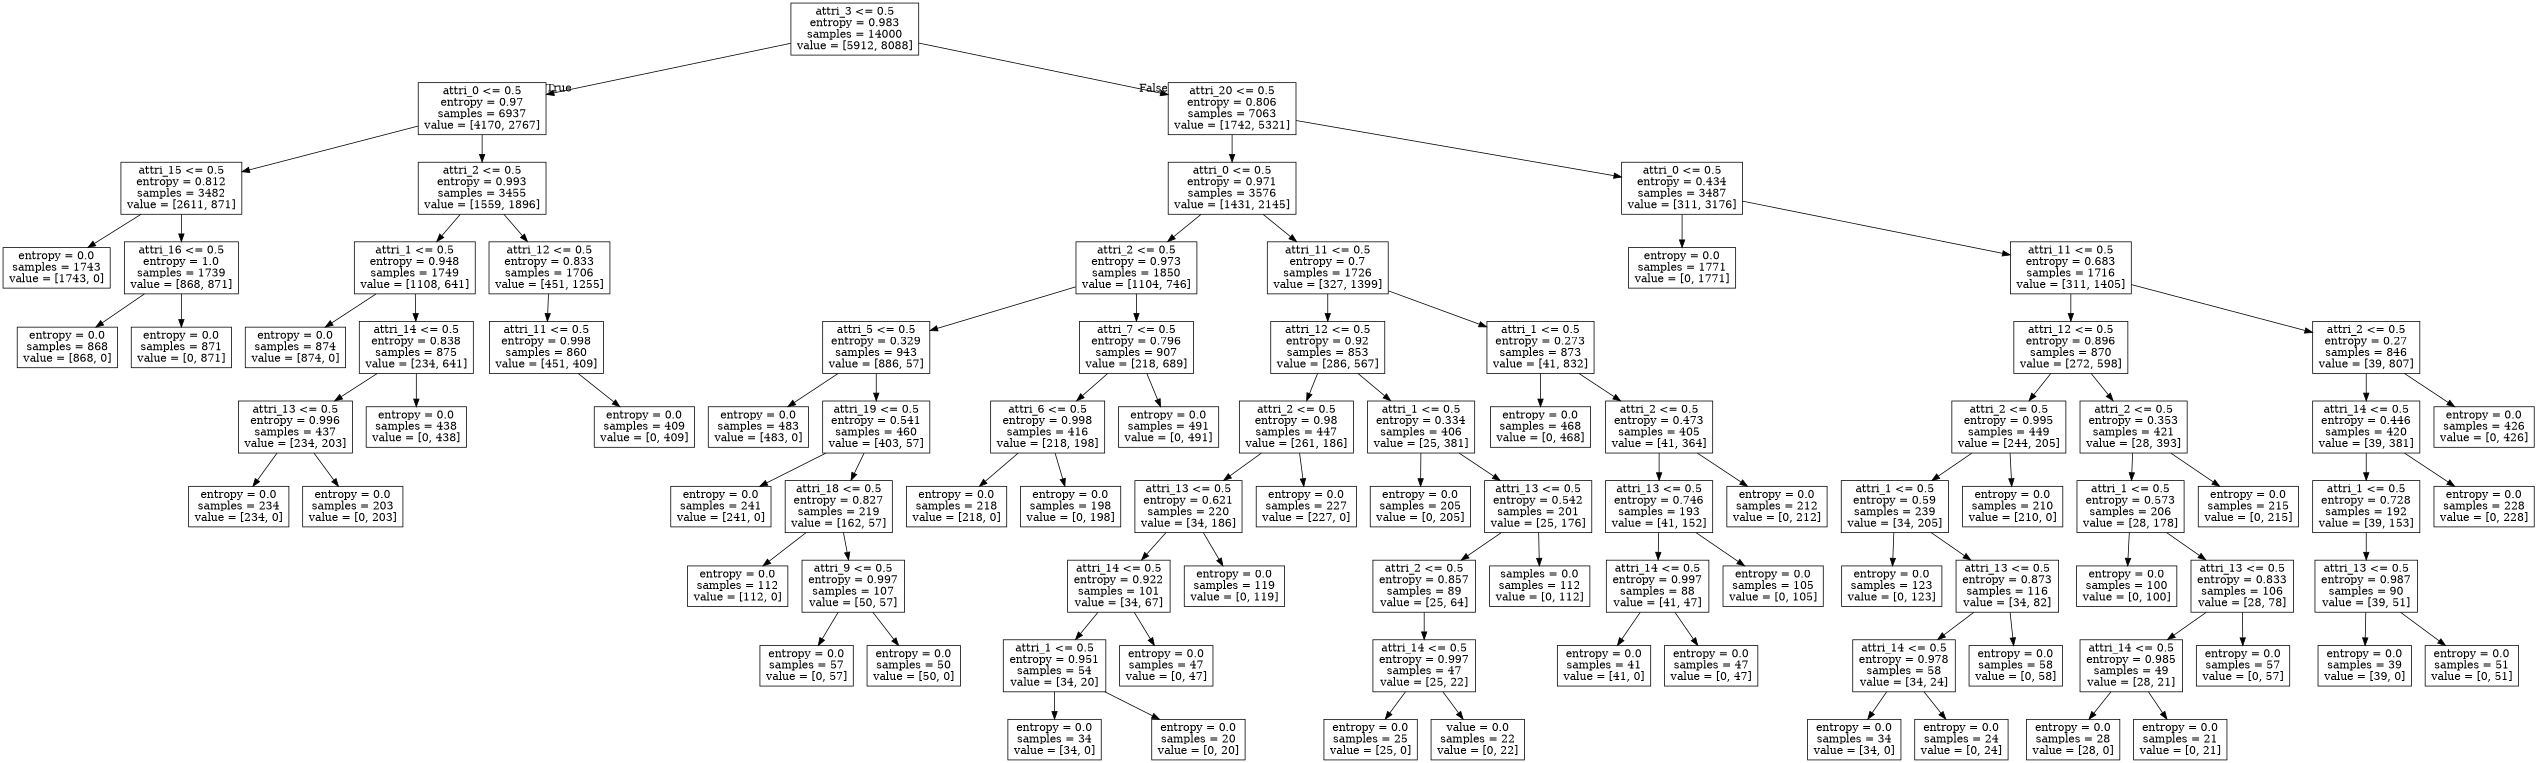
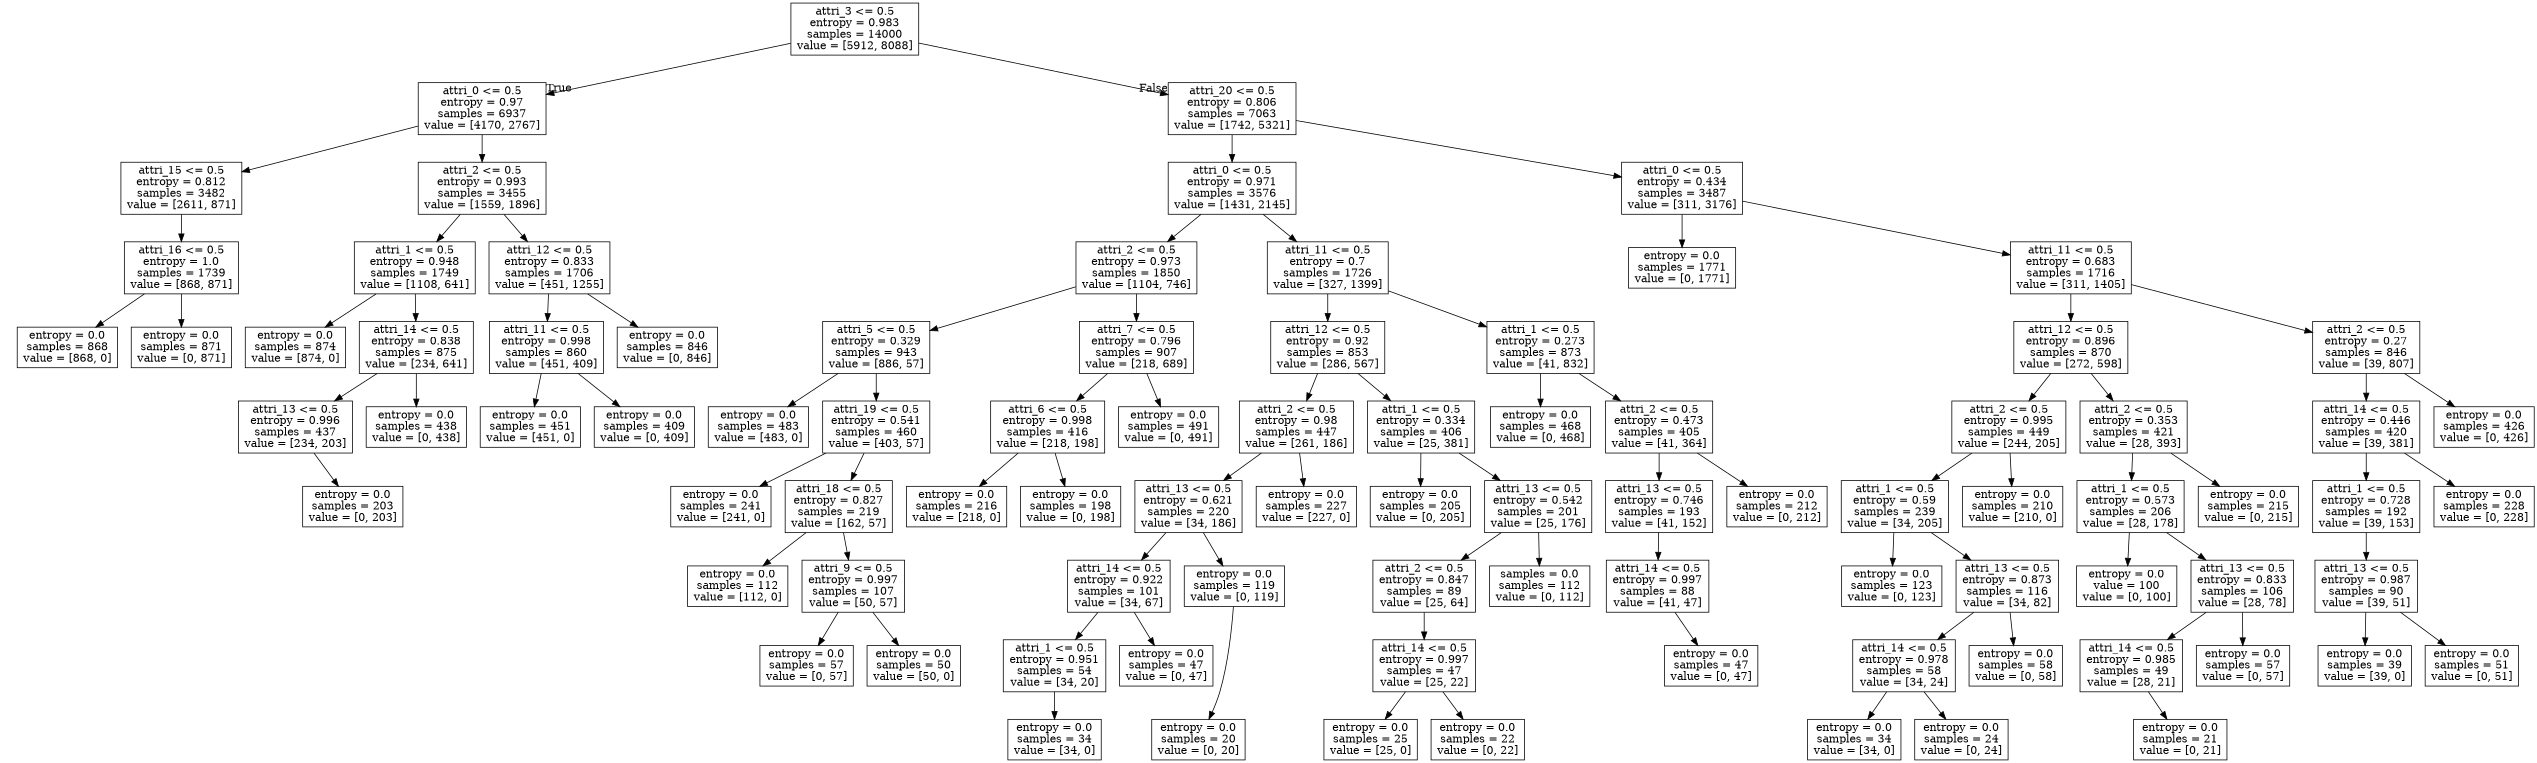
node "entropy = 0.0 samples = 1743 value = [1743, 0]": removed
node "entropy = 0.0 samples = 846 value = [0, 846]": added
node "entropy = 0.0 samples = 451 value = [451, 0]": added
node "entropy = 0.0 samples = 234 value = [234, 0]": removed
node "entropy = 0.0 samples = 218 value = [218, 0]": label "entropy = 0.0 samples = 218 value = [218, 0]" -> "entropy = 0.0 samples = 216 value = [218, 0]"
node "attri_2 <= 0.5 entropy = 0.857 samples = 89 value = [25, 64]": label "attri_2 <= 0.5 entropy = 0.857 samples = 89 value = [25, 64]" -> "attri_2 <= 0.5 entropy = 0.847 samples = 89 value = [25, 64]"
node "entropy = 0.0 samples = 105 value = [0, 105]": removed
node "entropy = 0.0 samples = 100 value = [0, 100]": label "entropy = 0.0 samples = 100 value = [0, 100]" -> "entropy = 0.0 value = 100 value = [0, 100]"
node "entropy = 0.0 samples = 41 value = [41, 0]": removed
edge "attri_1 <= 0.5 entropy = 0.951 samples = 54 value = [34, 20]" -> "entropy = 0.0 samples = 20 value = [0, 20]": now "entropy = 0.0 samples = 119 value = [0, 119]" -> "entropy = 0.0 samples = 20 value = [0, 20]"
node "value = 0.0 samples = 22 value = [0, 22]": label "value = 0.0 samples = 22 value = [0, 22]" -> "entropy = 0.0 samples = 22 value = [0, 22]"
node "entropy = 0.0 samples = 28 value = [28, 0]": removed
